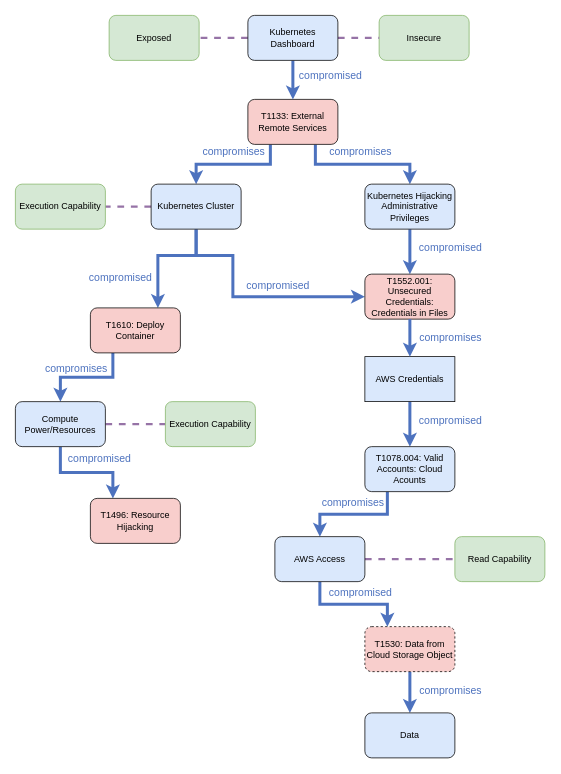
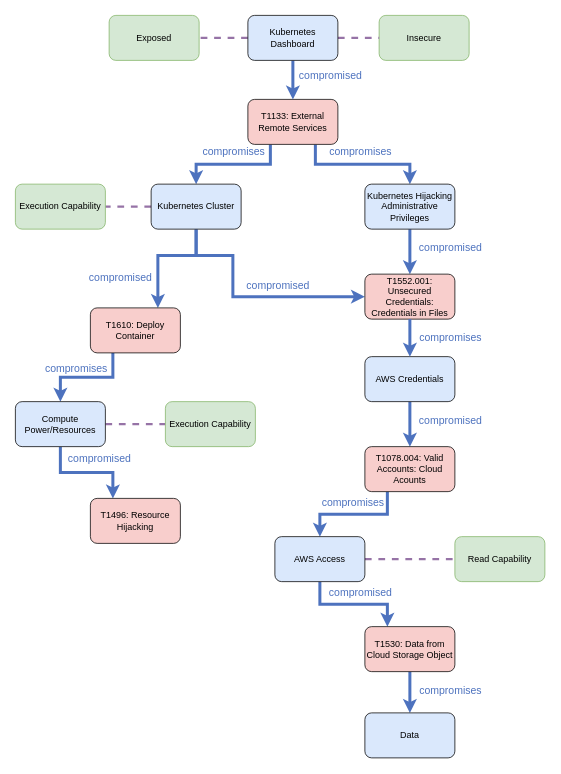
node "AWS Credentials": shape rectangle -> rounded rectangle
node "T1078.004: Valid Accounts: Cloud Acounts": fillcolor #dae8fc -> #f8cecc
node "T1530: Data from Cloud Storage Object": style dashed -> solid
